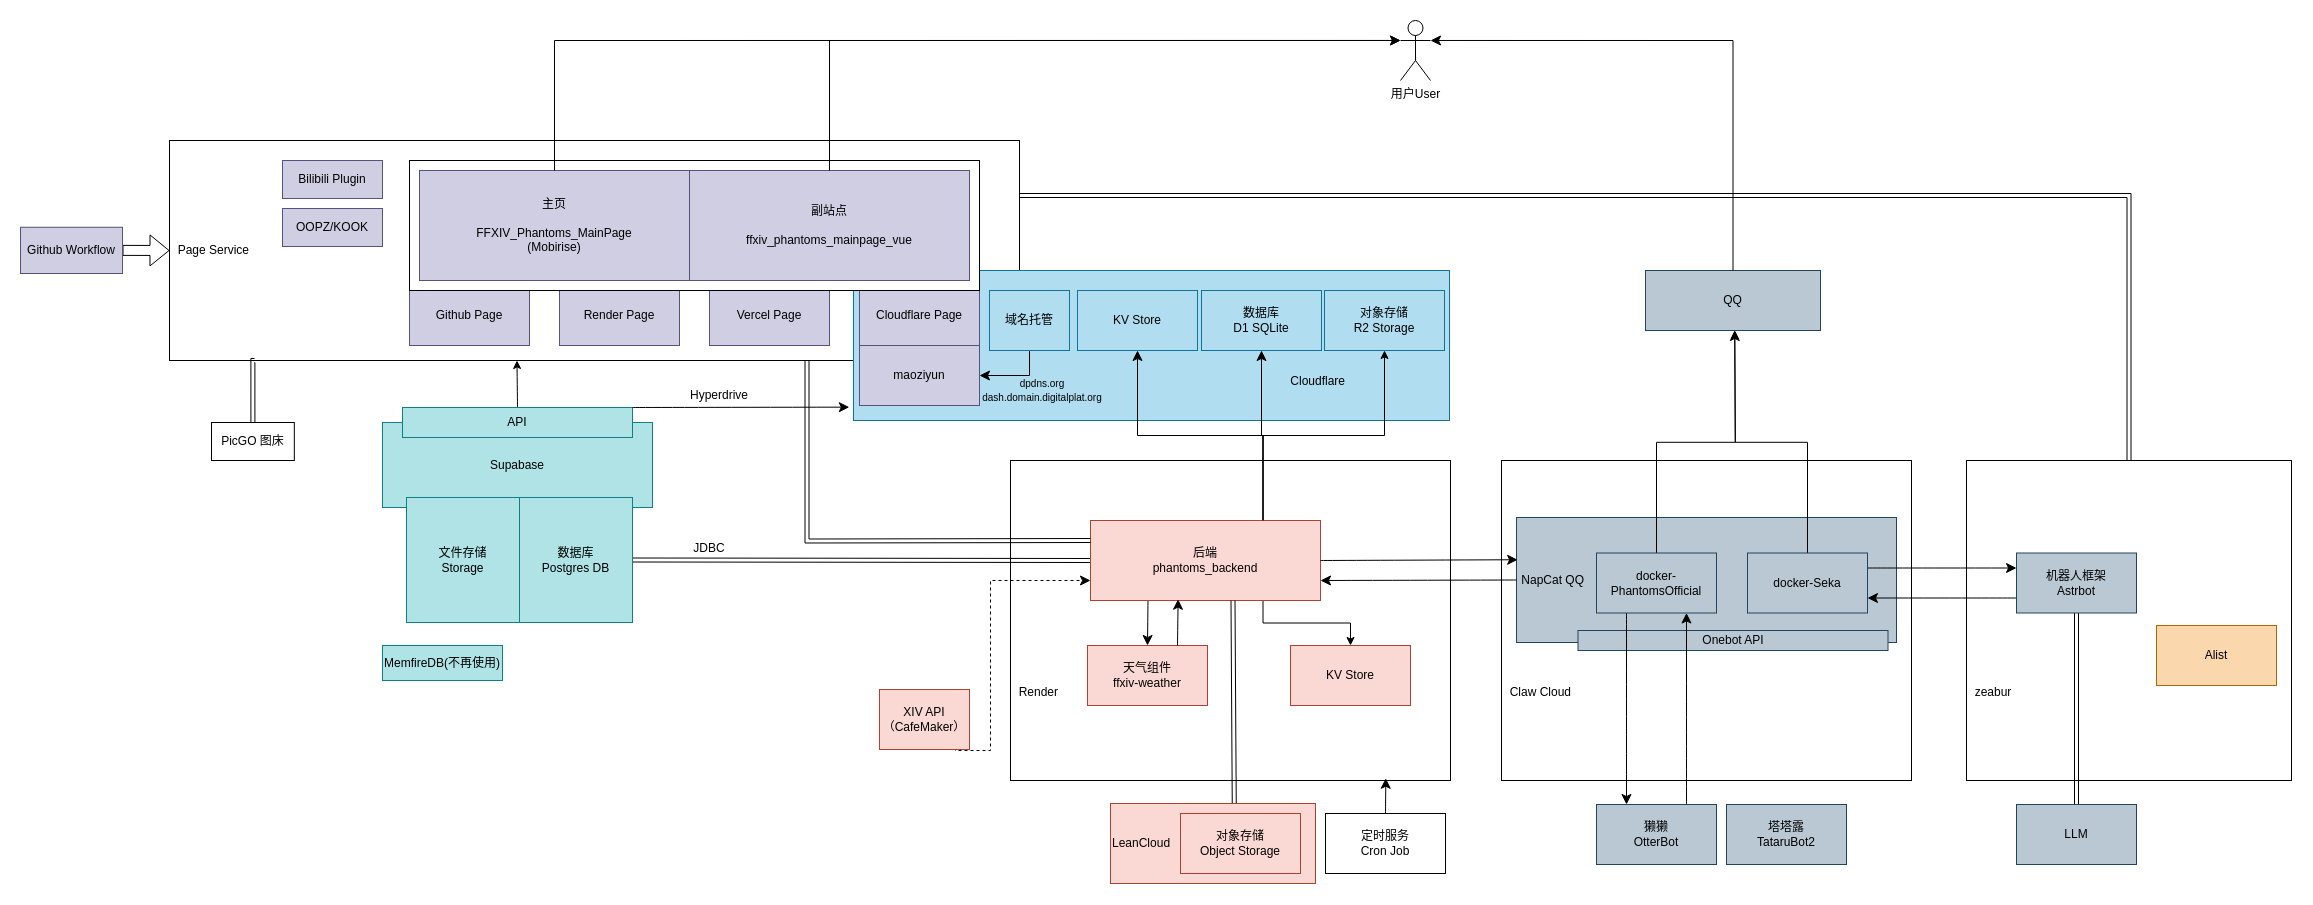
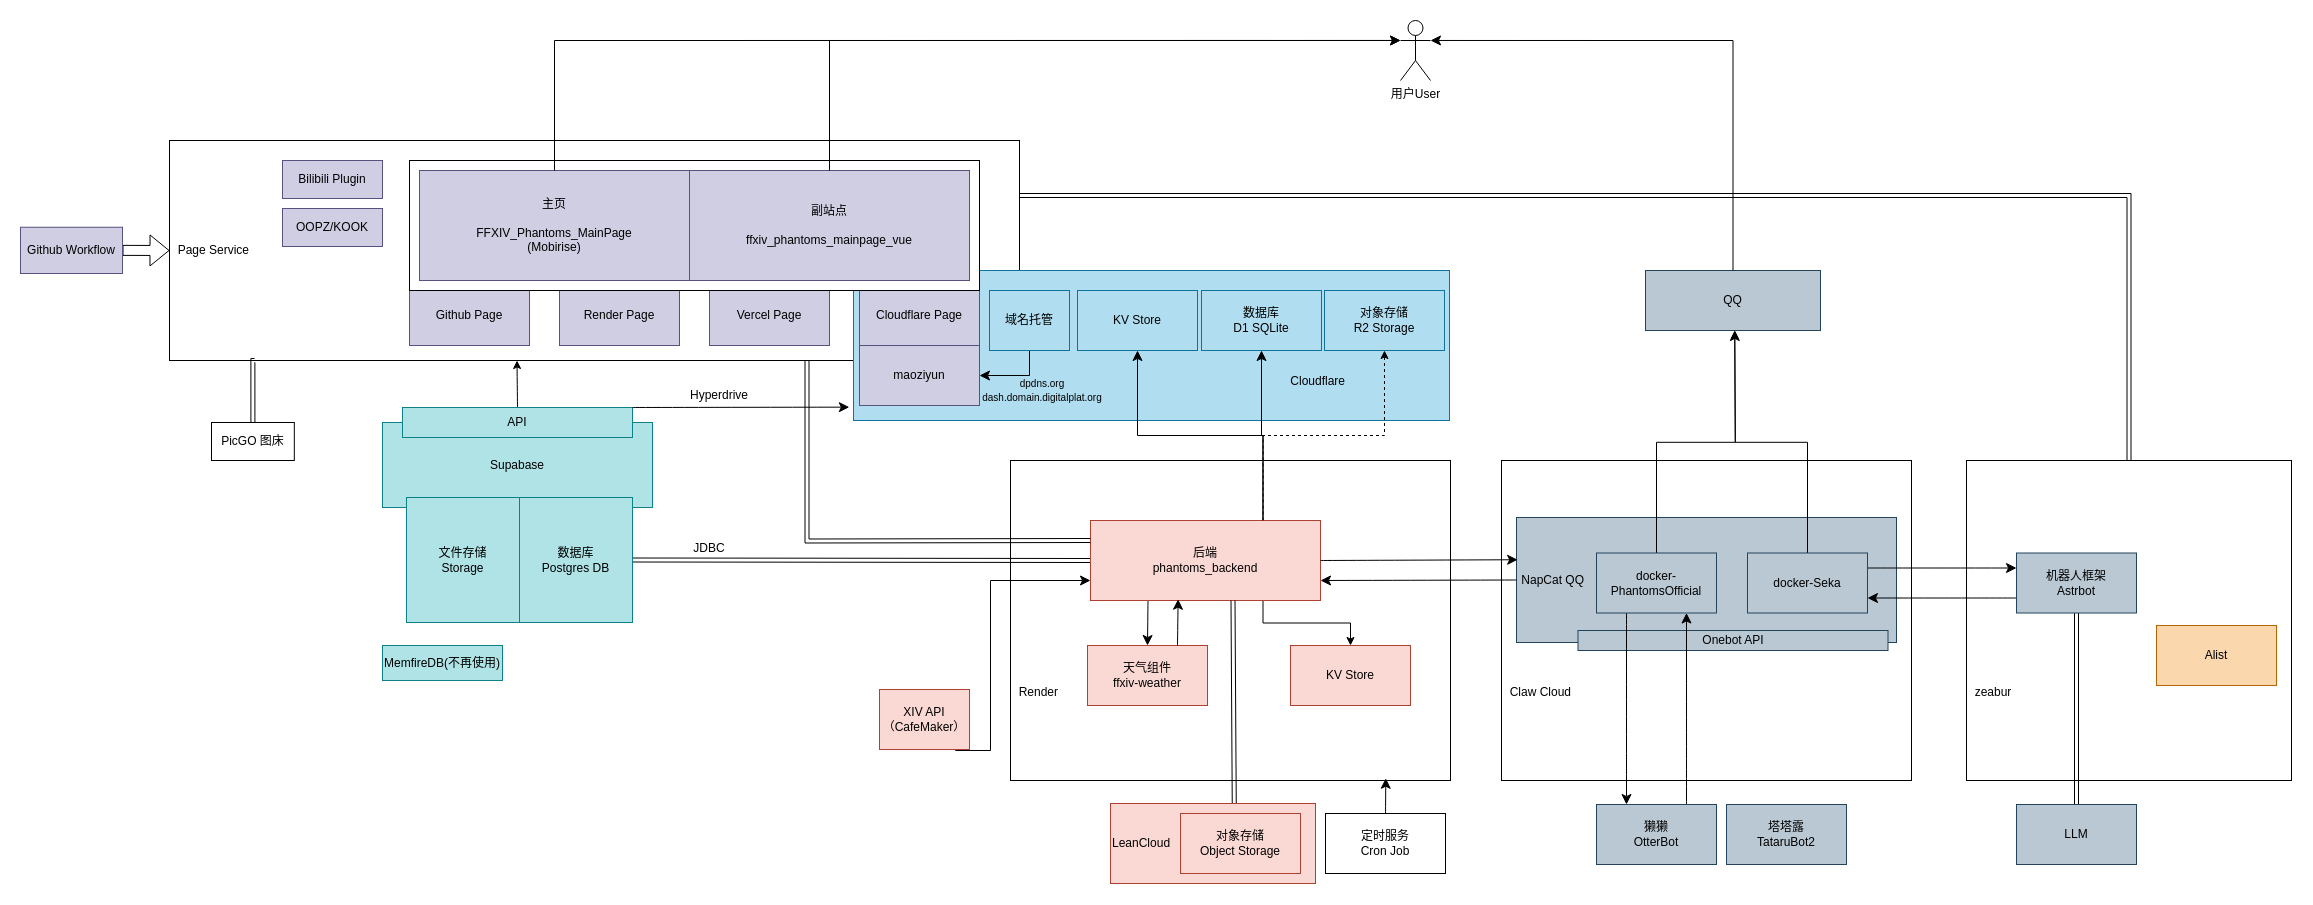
edge "后端 phantoms_backend" -> "对象存储 R2 Storage": style solid -> dashed
edge "XIV API （CafeMaker）" -> "后端 phantoms_backend": style dashed -> solid
